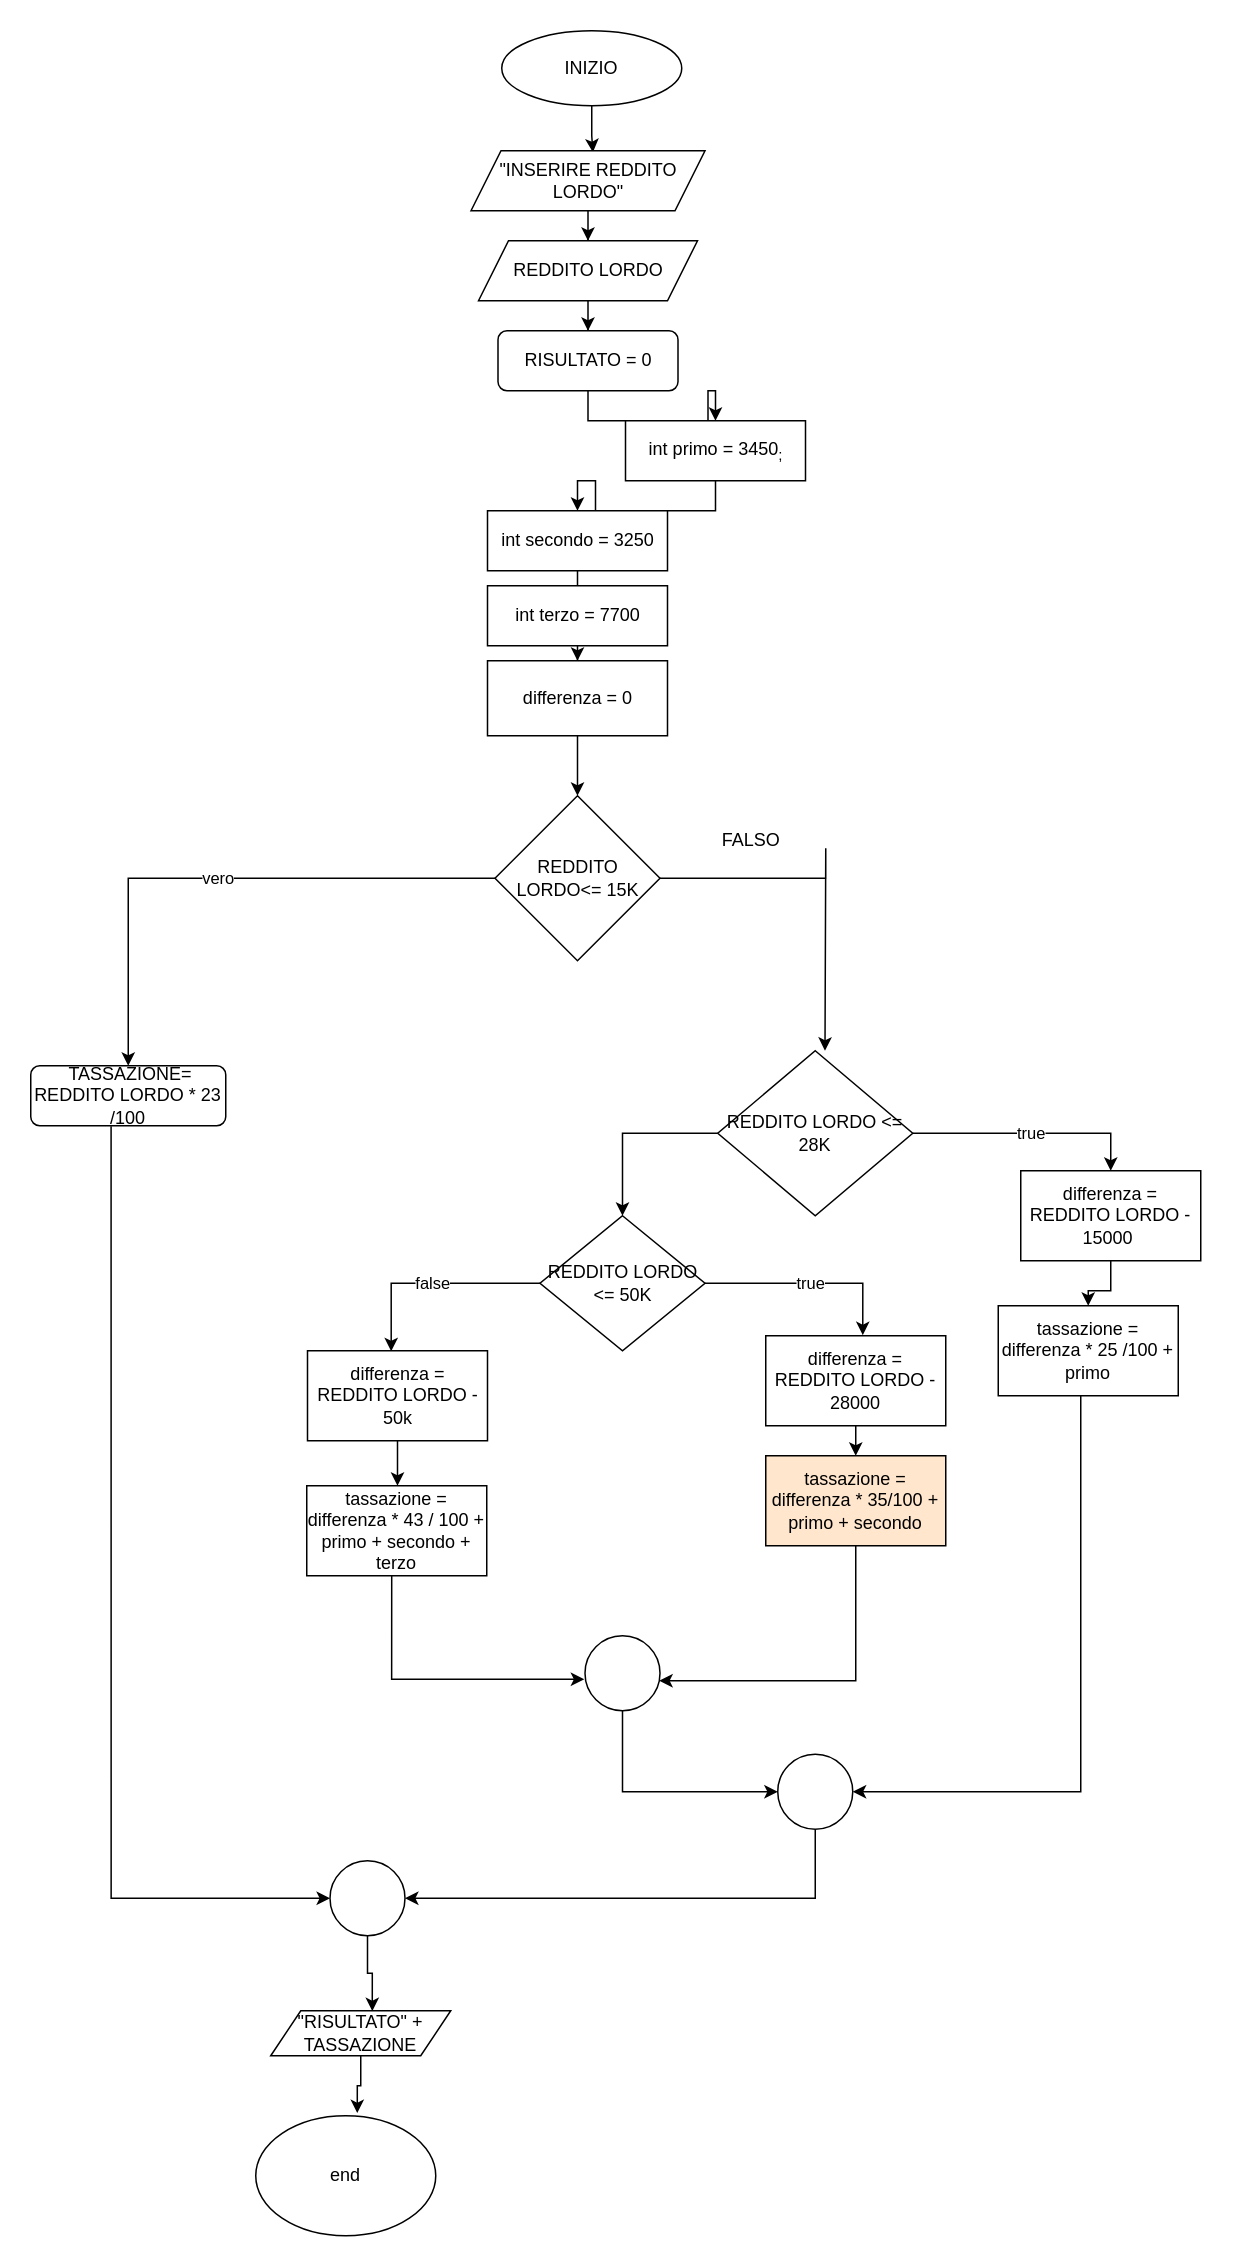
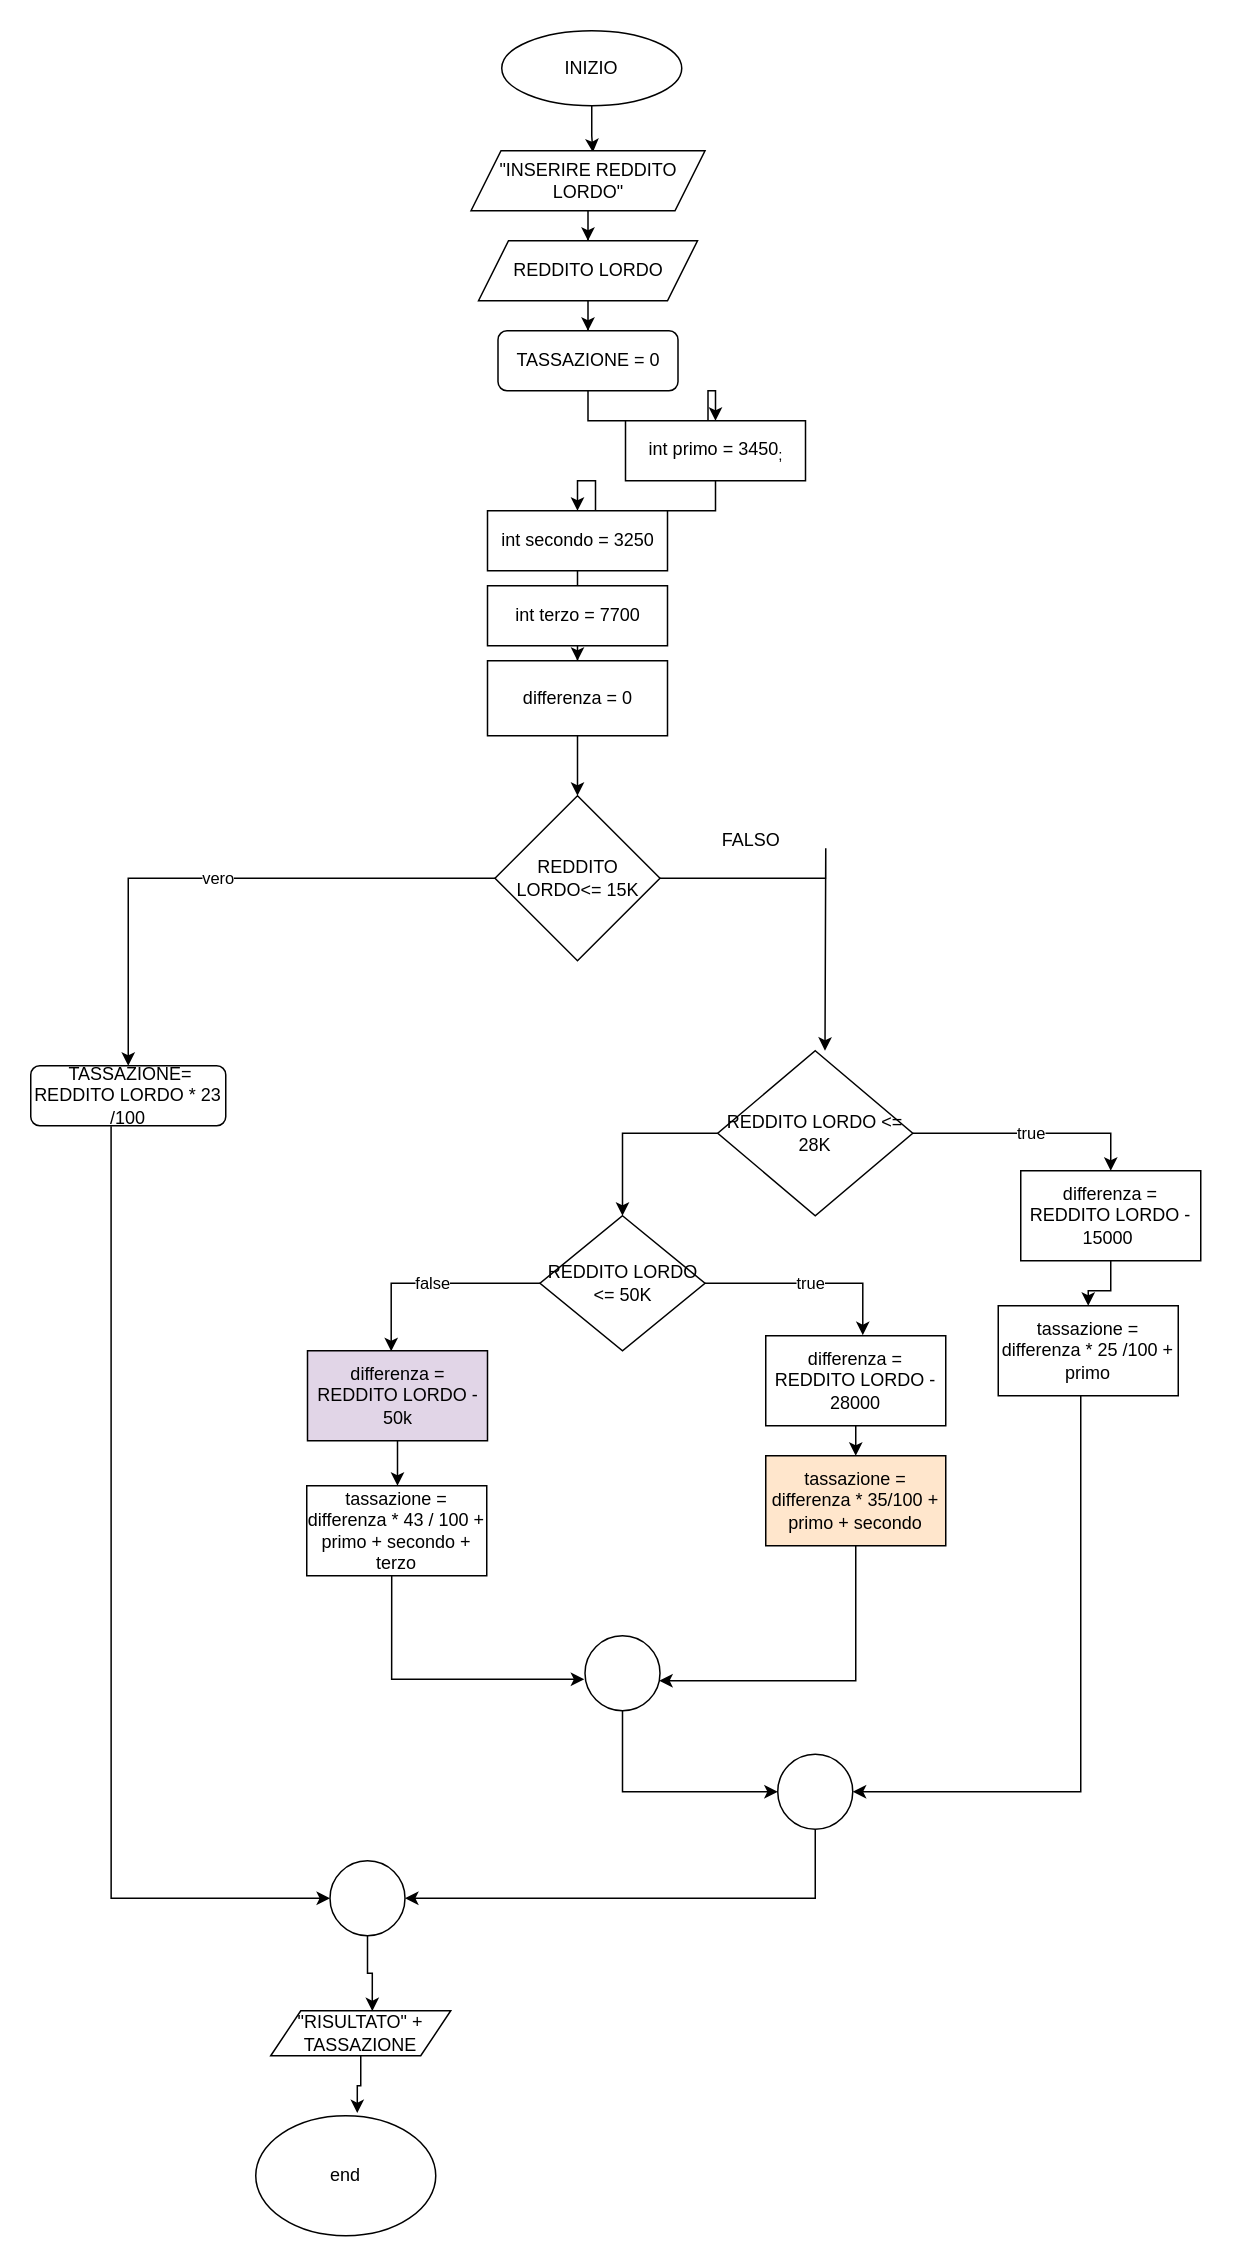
node "RISULTATO = 0": label "RISULTATO = 0" -> "TASSAZIONE = 0"
node "differenza = REDDITO LORDO - 50k": fillcolor #ffffff -> #e1d5e7
